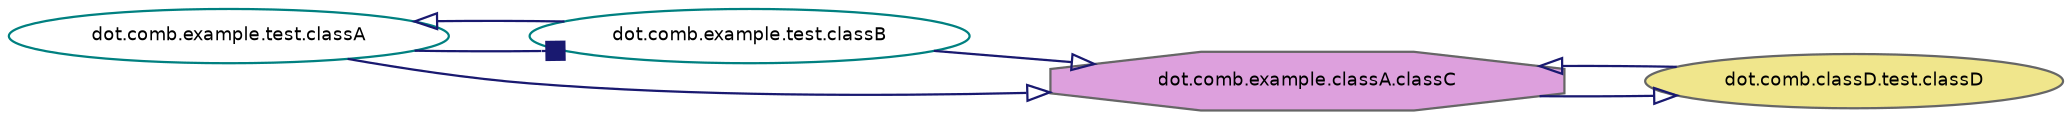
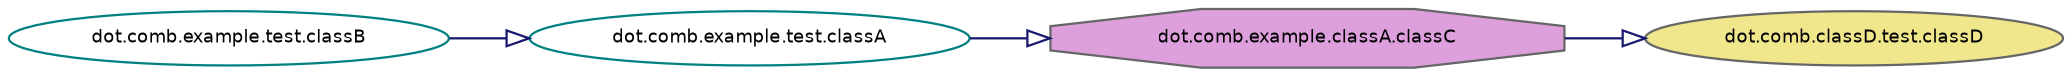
edge "dot.comb.example.test.classA" -> "dot.comb.example.test.classB": removed
edge "dot.comb.example.test.classB" -> "dot.comb.example.classA.classC": removed
edge "dot.comb.classD.test.classD" -> "dot.comb.example.classA.classC": removed
